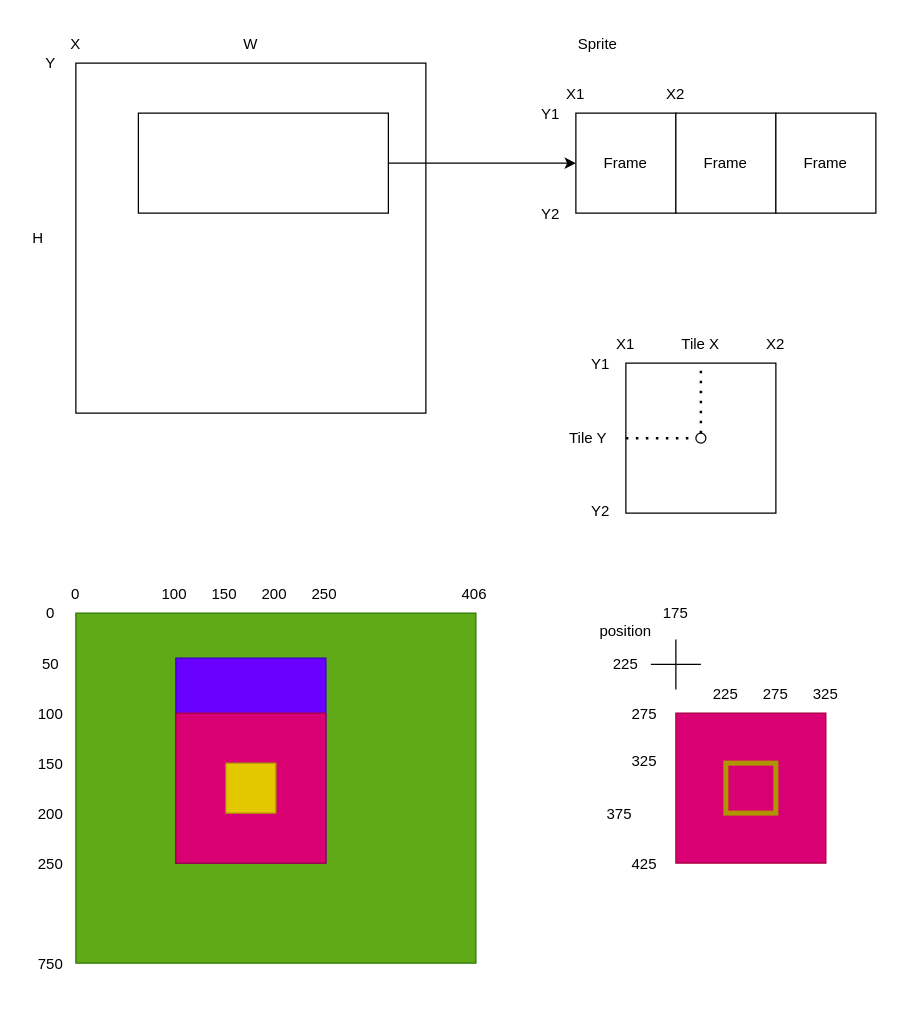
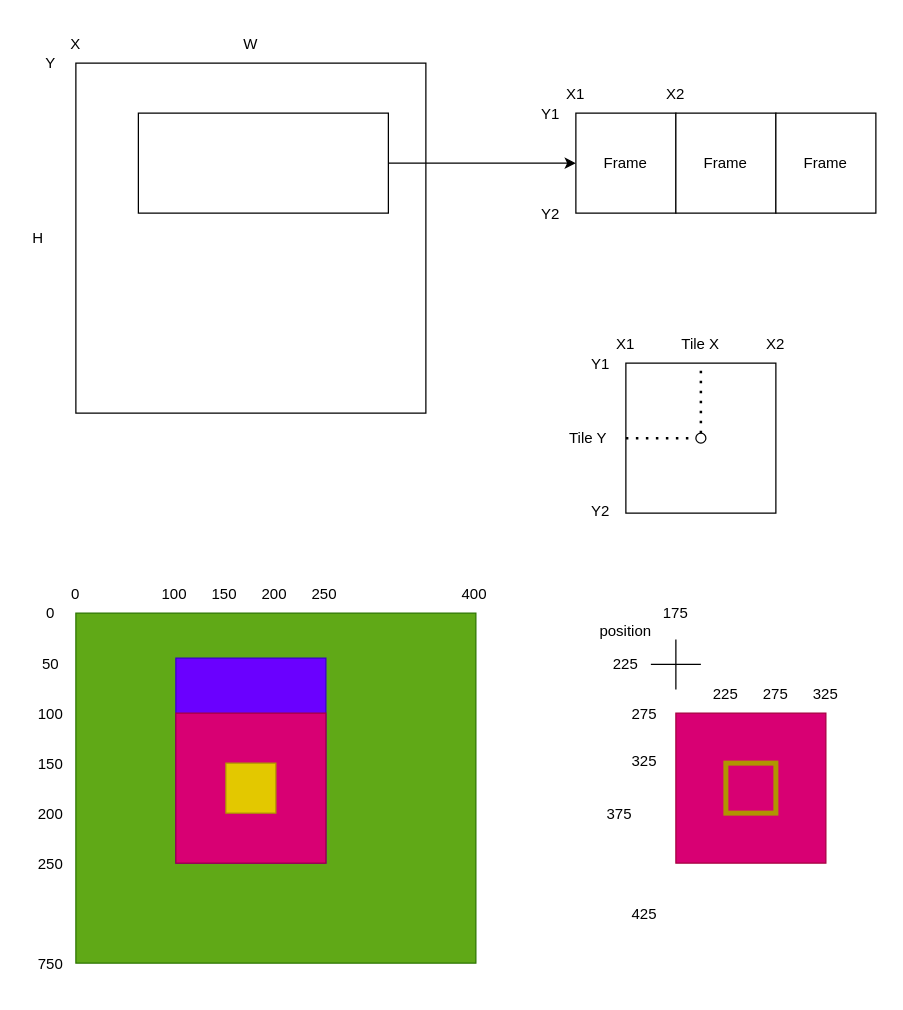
node "Sprite": removed
node "406": label "406" -> "400"
node "425": moved (644, 864) -> (644, 914)
